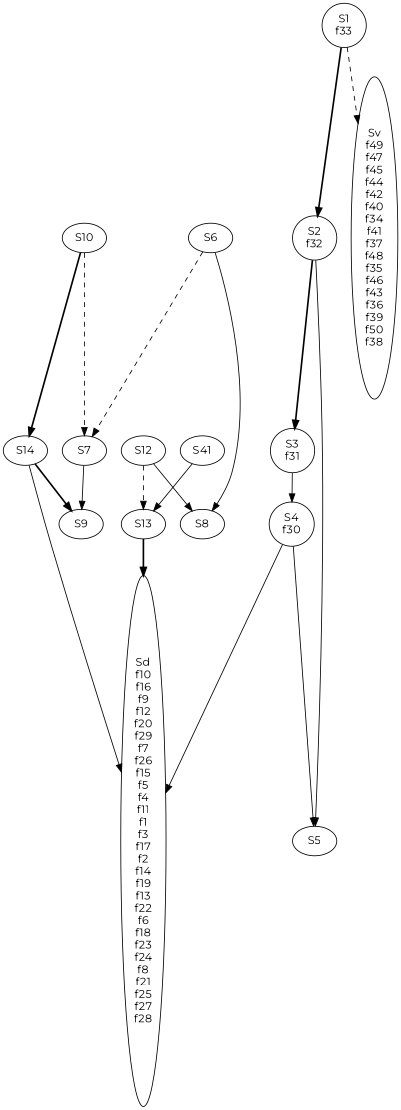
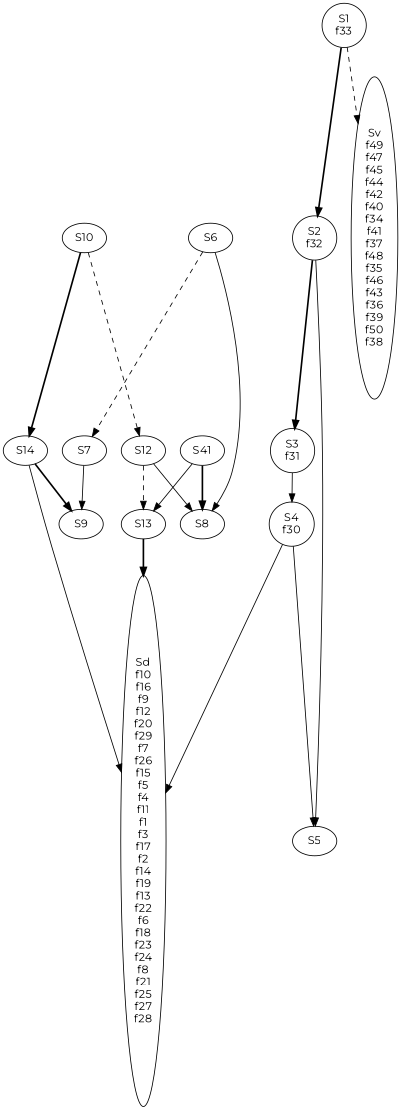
edge "S10" -> "S7": now "S10" -> "S12"
edge "S41" -> "S8": added
